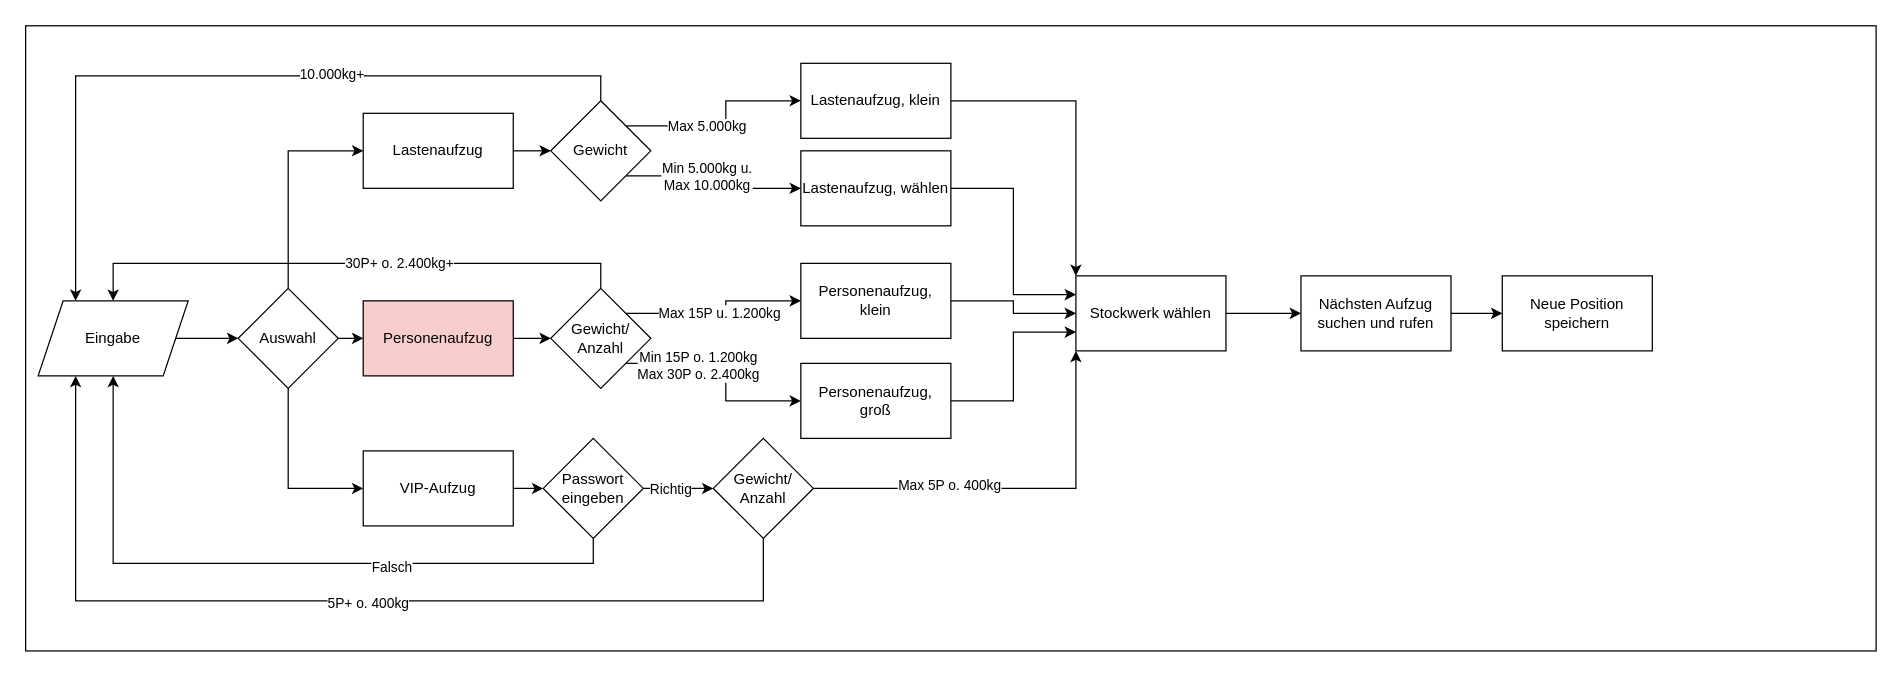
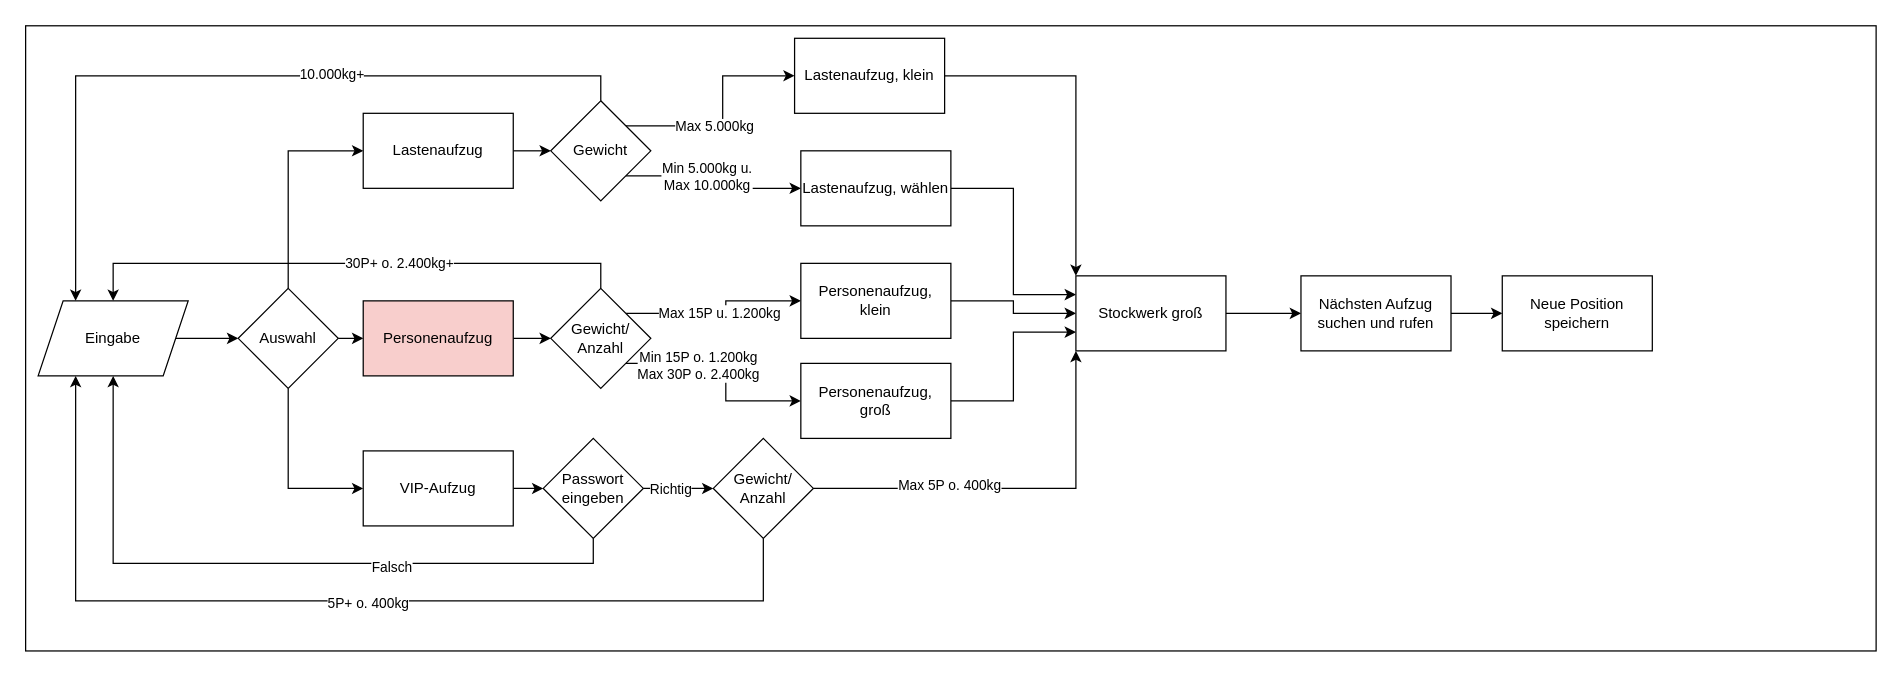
node "Lastenaufzug, klein": moved (876, 101) -> (869, 76)
node "Stockwerk wählen": label "Stockwerk wählen" -> "Stockwerk groß"
